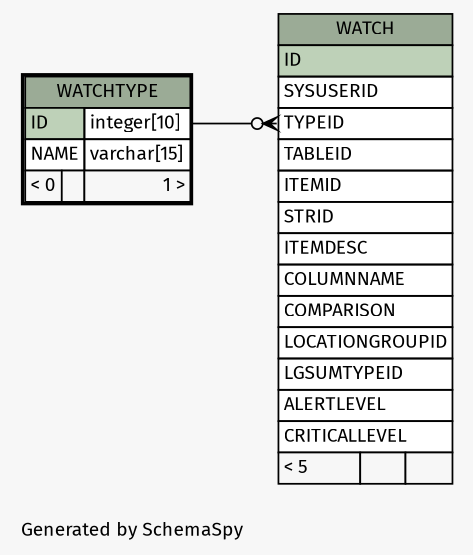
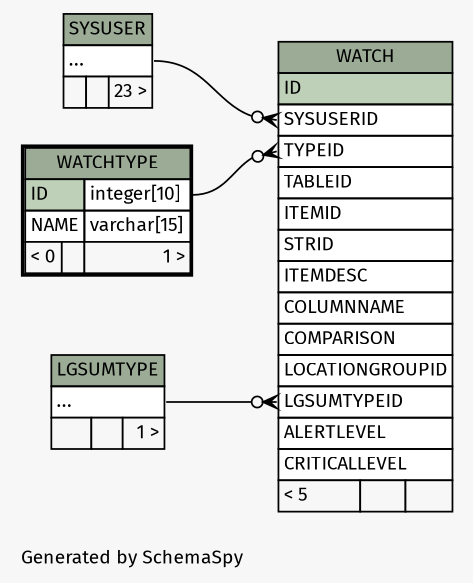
node "SYSUSER": added
node "LGSUMTYPE": added
